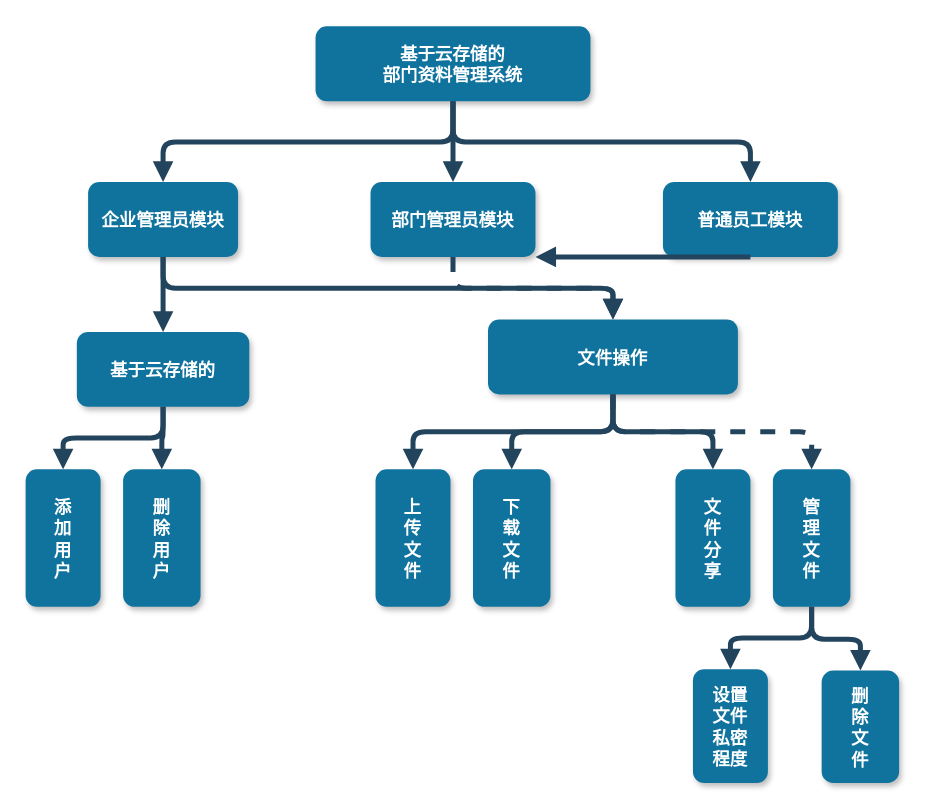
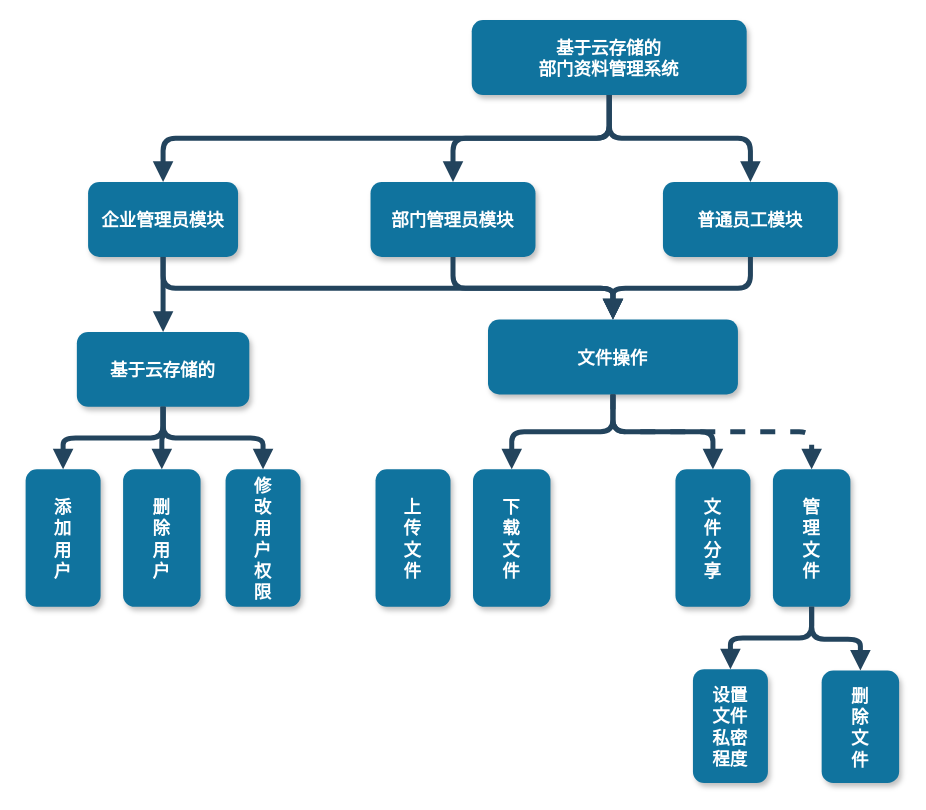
node "基于云存储的 部门资料管理系统": moved (453, 64) -> (609, 58)
edge "普通员工模块" -> "部门管理员模块": now "普通员工模块" -> "文件操作"
edge "部门管理员模块" -> "文件操作": style dashed -> solid
edge "文件操作" -> "上 传 文 件": removed
edge "基于云存储的" -> "修 改 用 户 权 限": added
node "修 改 用 户 权 限": added
